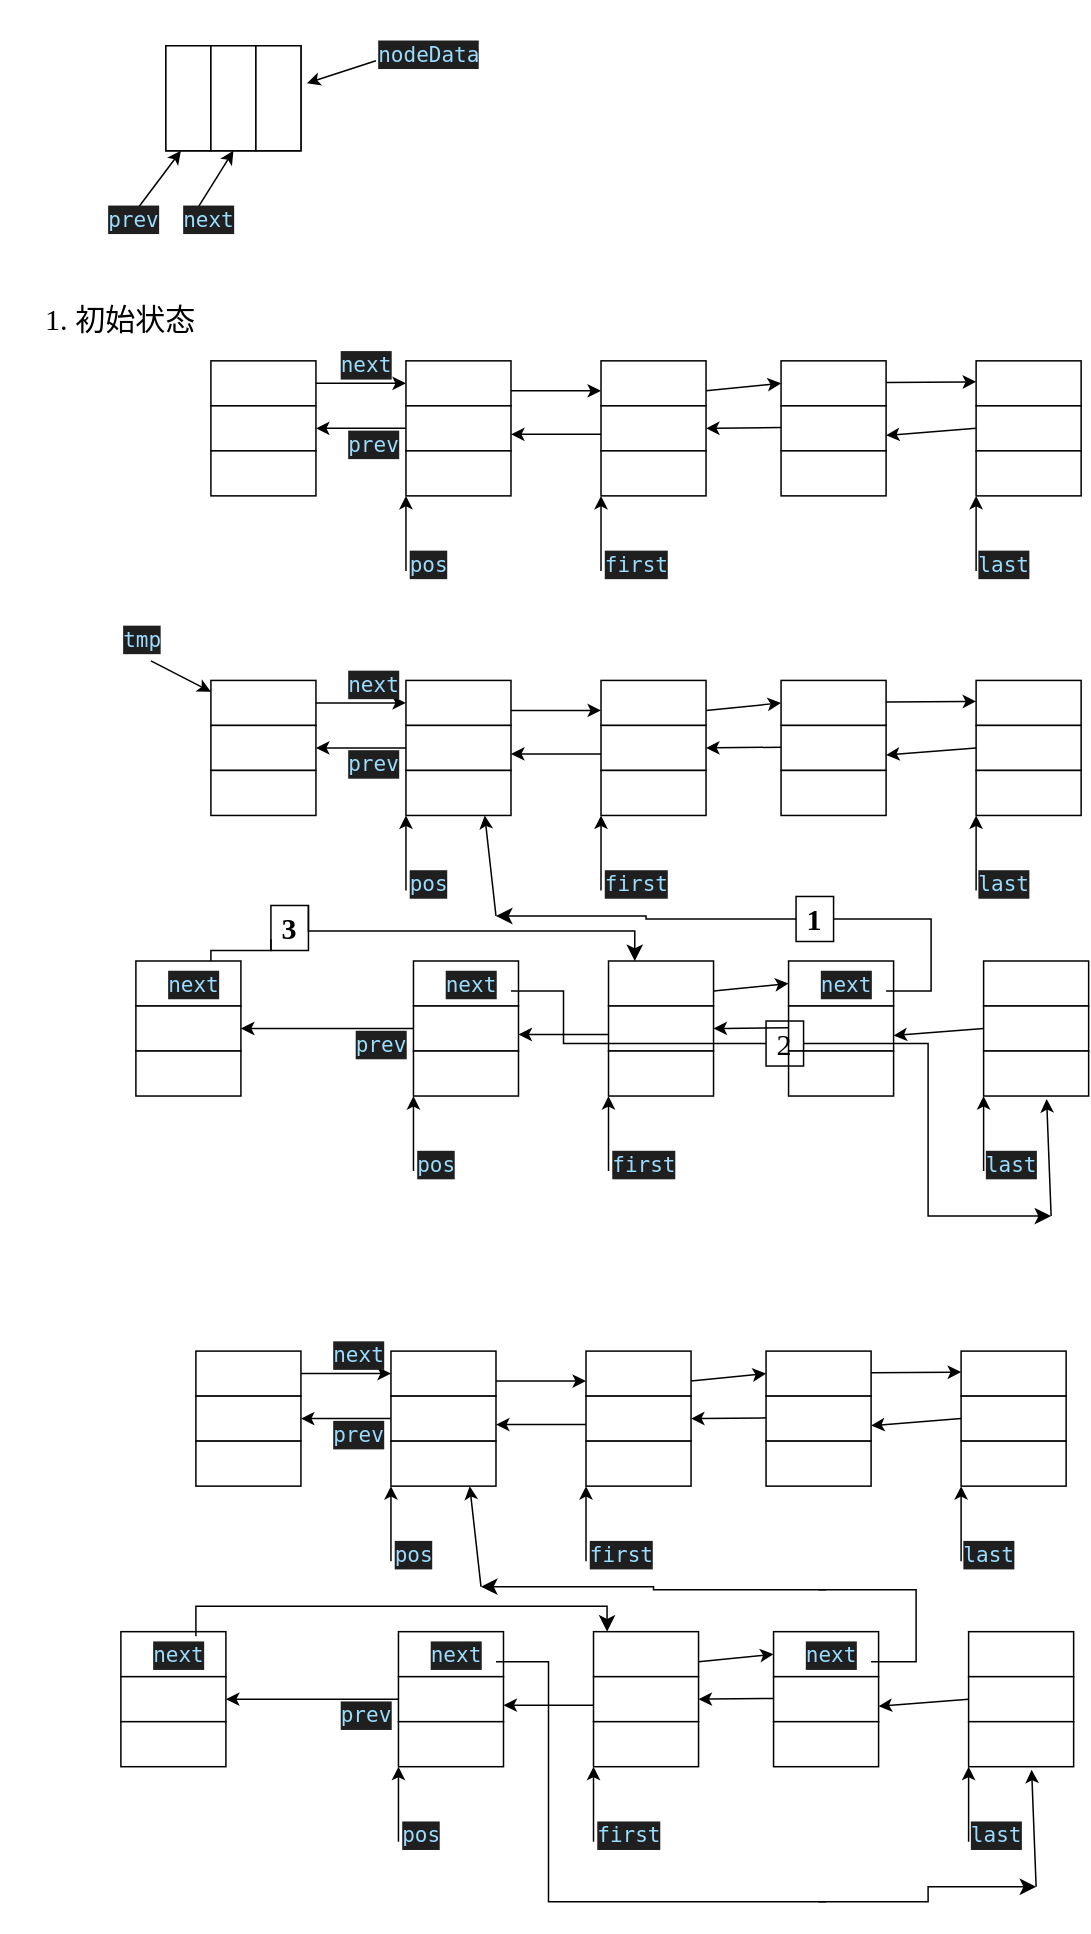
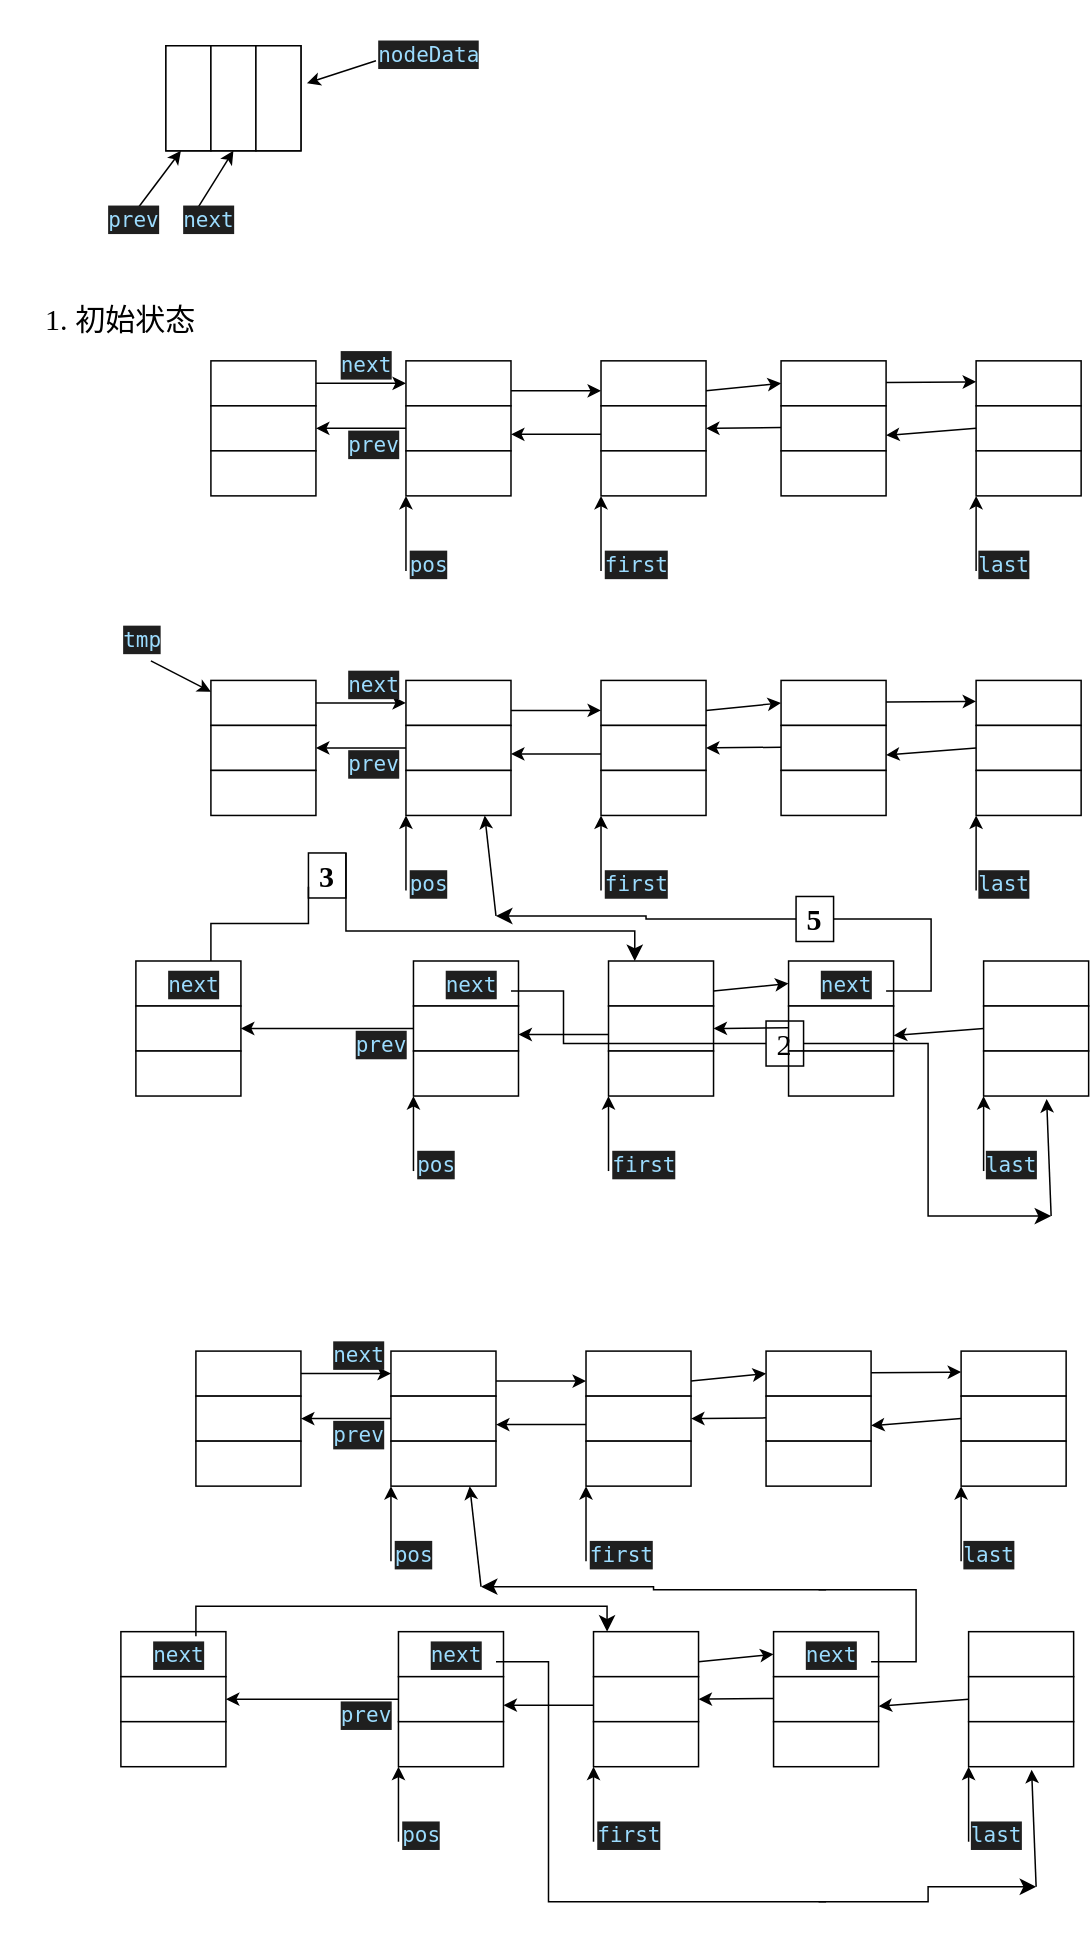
node "1": label "1" -> "5"
node "3": moved (290, 928) -> (327, 875)
